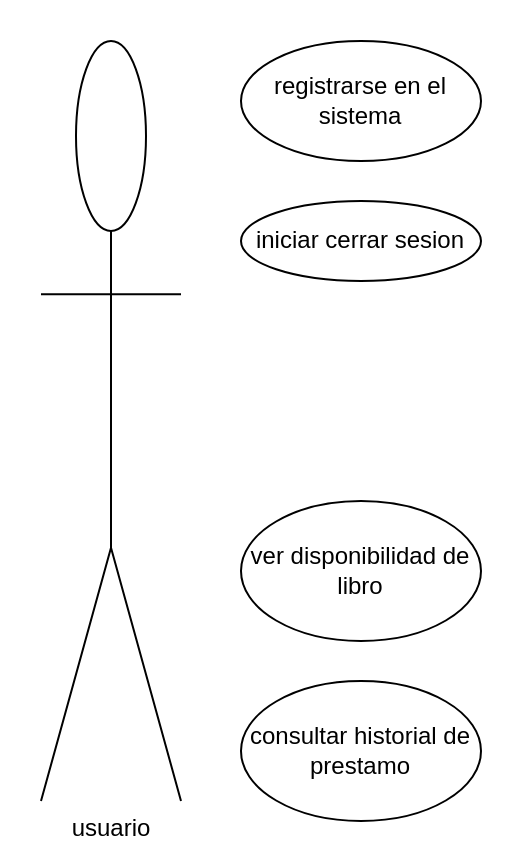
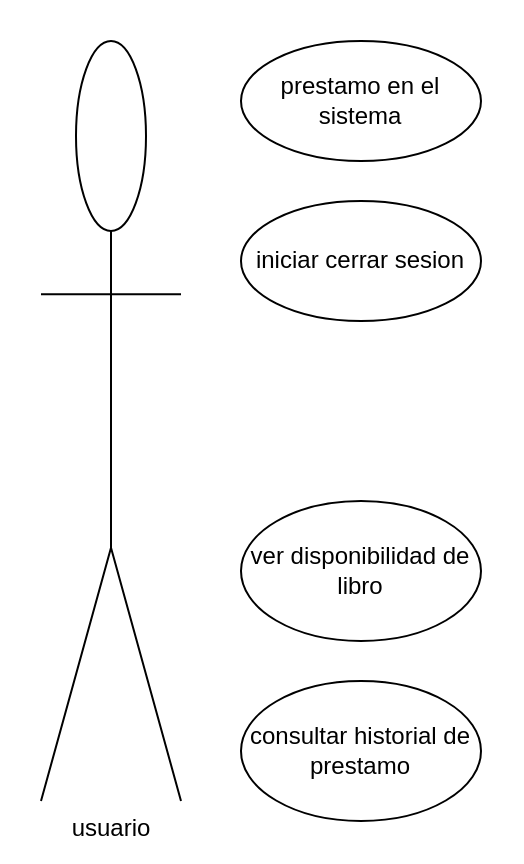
node "registrarse en el sistema": label "registrarse en el sistema" -> "prestamo en el sistema"
node "iniciar cerrar sesion": size 240x80 -> 240x120
